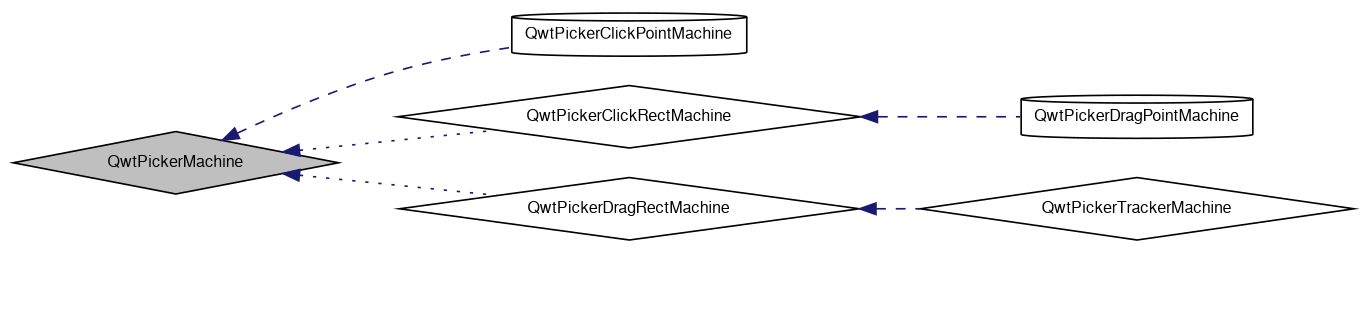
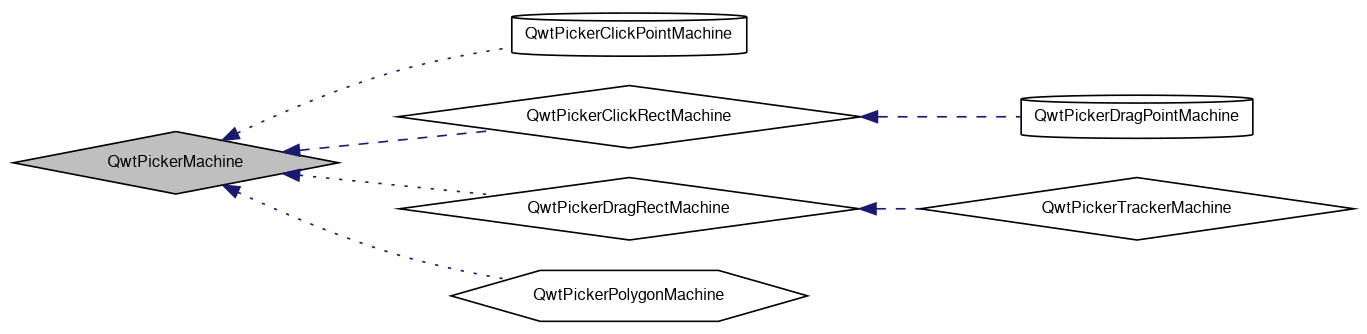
edge "QwtPickerClickPointMachine" -> "QwtPickerMachine": style dashed -> dotted
edge "QwtPickerClickRectMachine" -> "QwtPickerMachine": style dotted -> dashed
node "QwtPickerPolygonMachine": added
